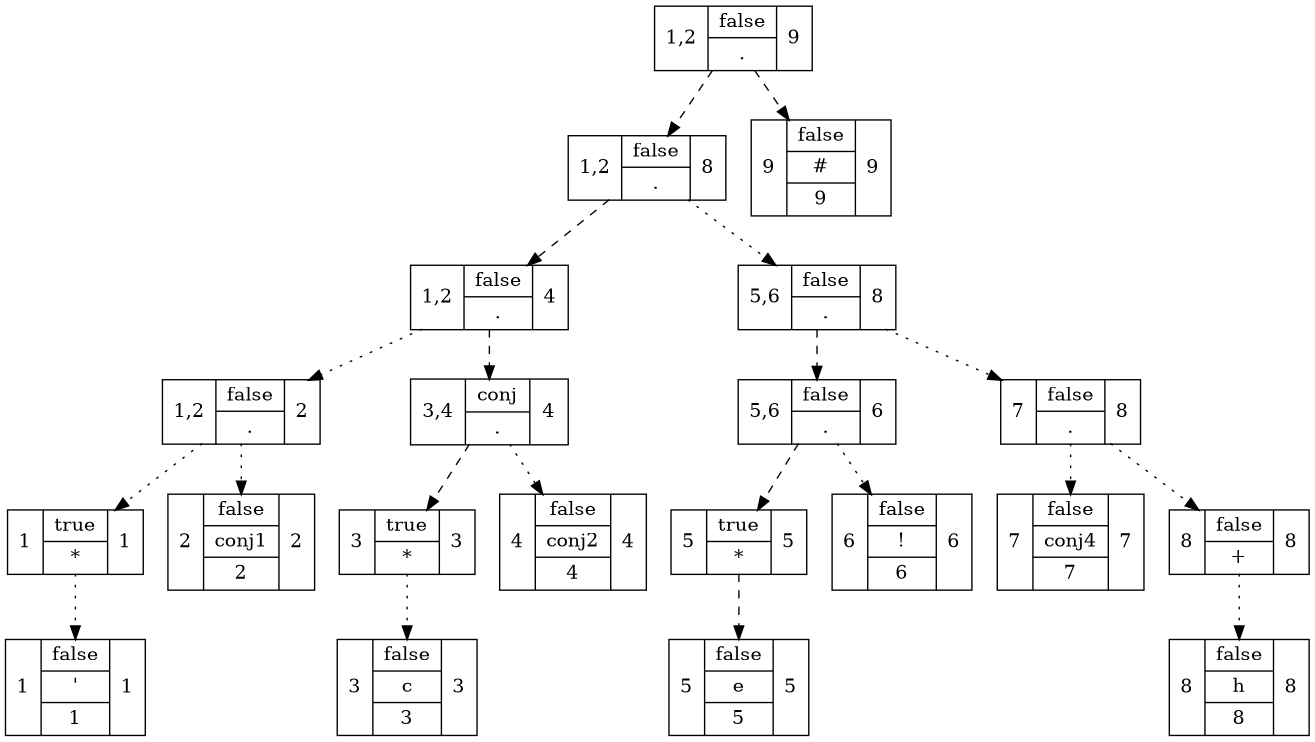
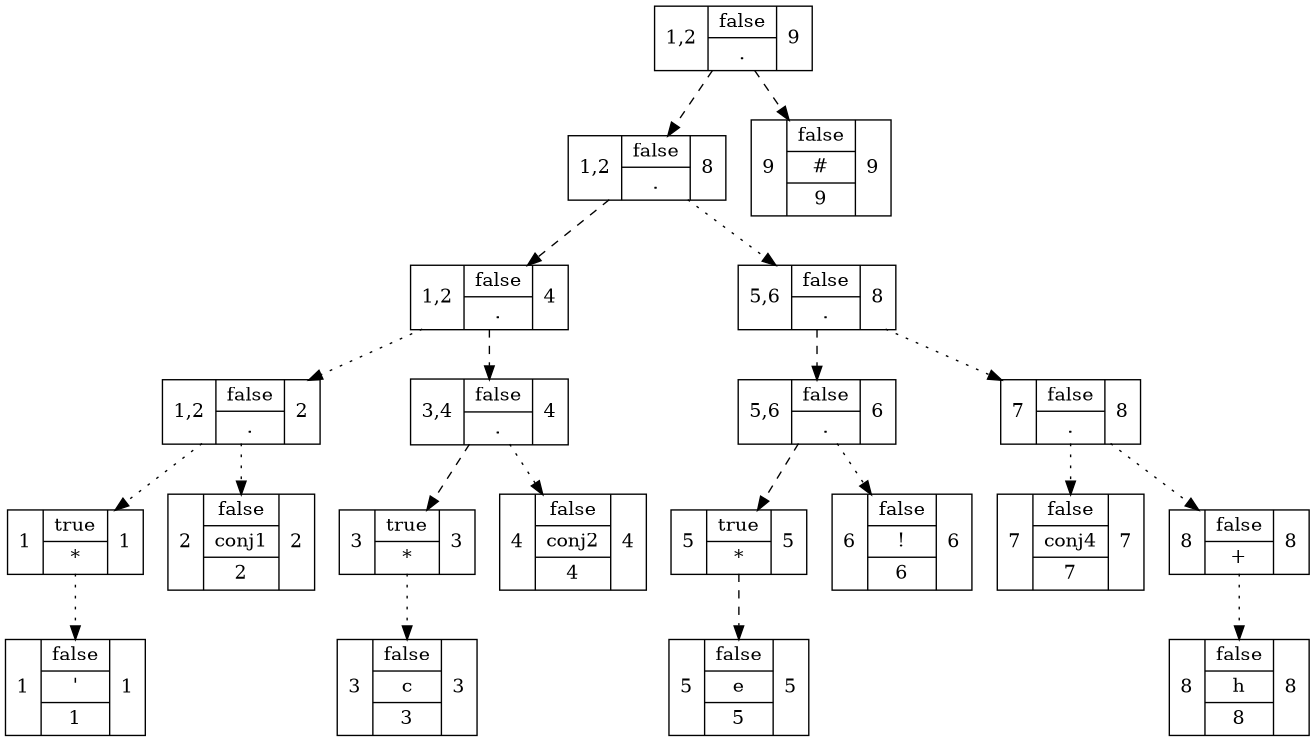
node "3,4": text "conj" -> "false"
